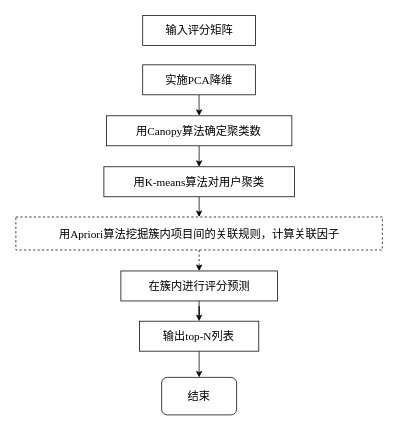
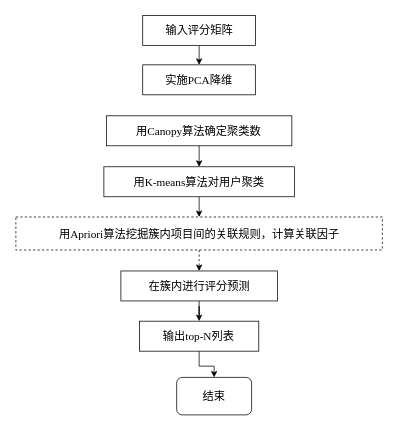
edge "输入评分矩阵" -> "实施PCA降维": added
edge "实施PCA降维" -> "用Canopy算法确定聚类数": removed
node "结束": moved (199, 396) -> (214, 396)
